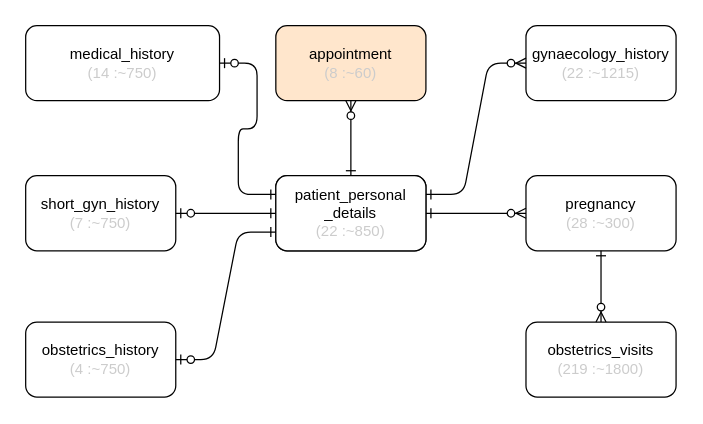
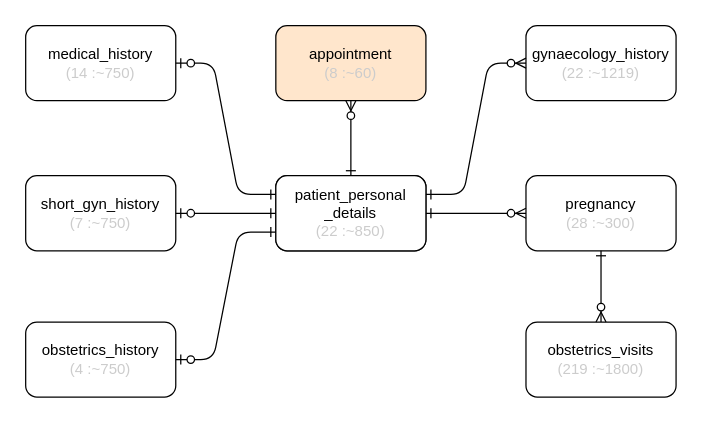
node "medical_history (14 :~750)": size 194x75 -> 150x75
node "gynaecology_history (22 :~1215)": label "gynaecology_history (22 :~1215)" -> "gynaecology_history (22 :~1219)"
